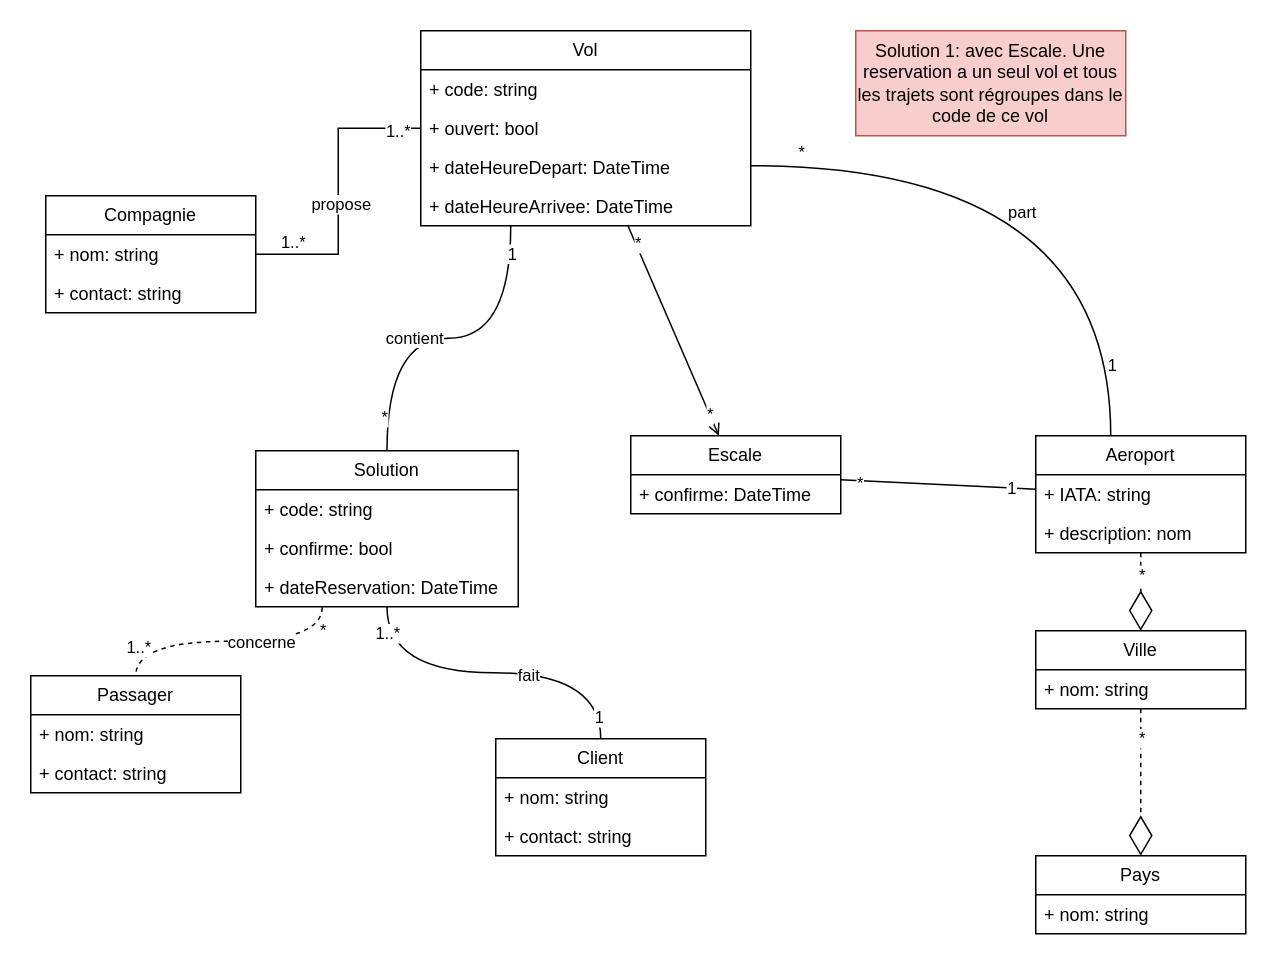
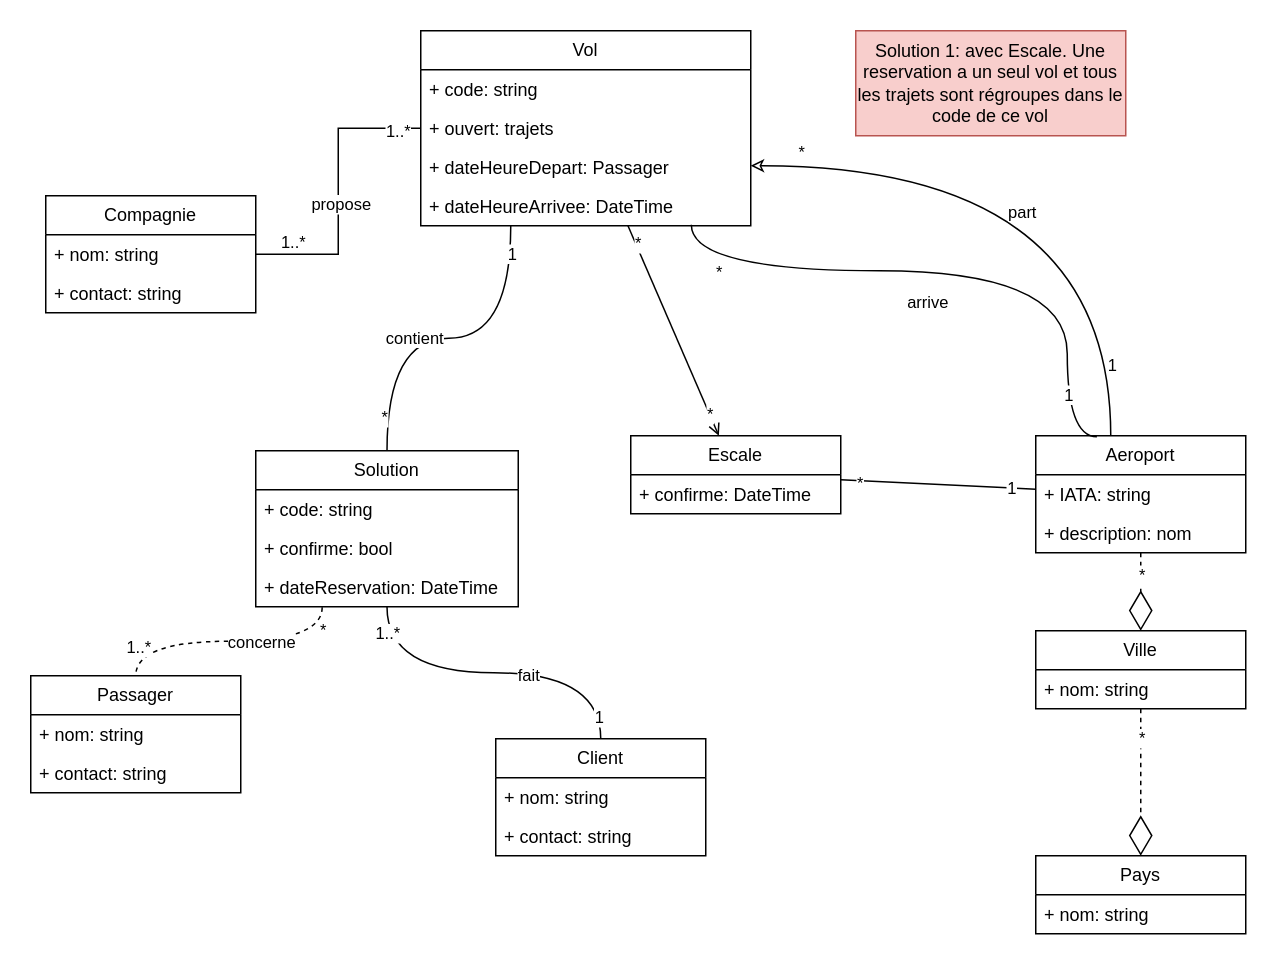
node "+ ouvert: bool": label "+ ouvert: bool" -> "+ ouvert: trajets"
edge "Vol" -- "Aeroport": arrowhead none -> classic
node "+ dateHeureDepart: DateTime": label "+ dateHeureDepart: DateTime" -> "+ dateHeureDepart: Passager"
edge "+ dateHeureArrivee: DateTime" -- "Aeroport": added, labels "*", "arrive", "1"
